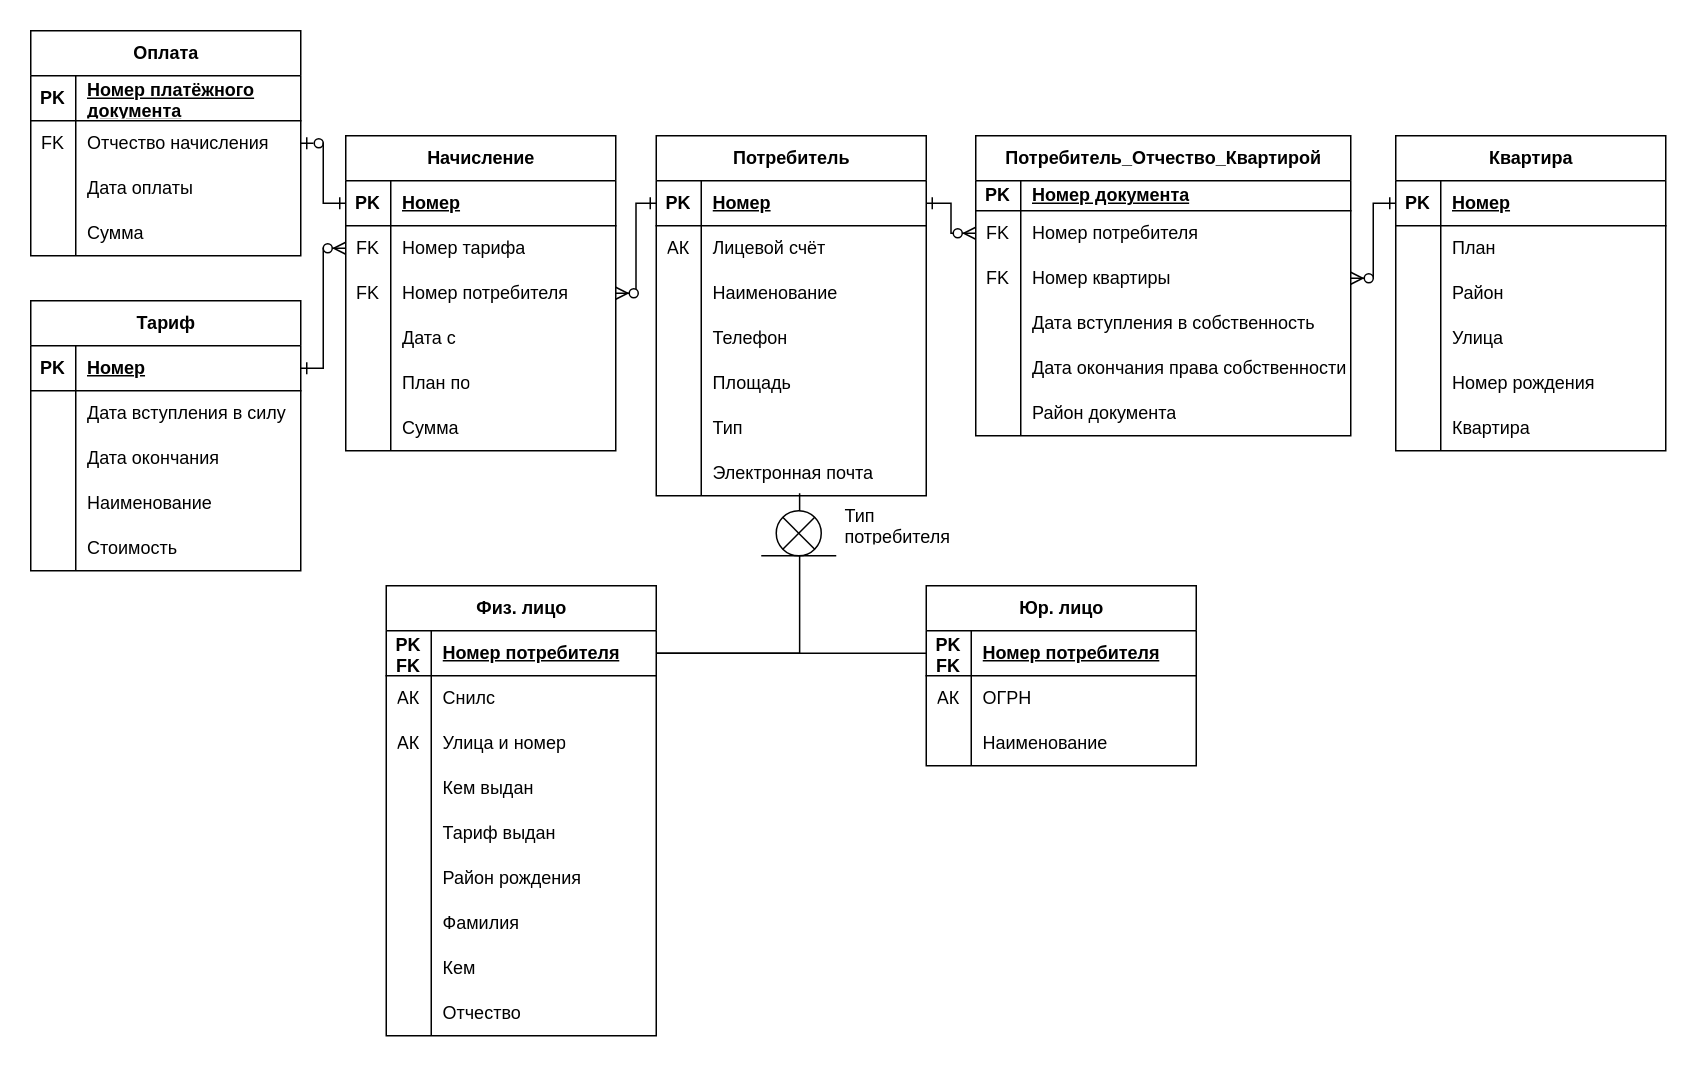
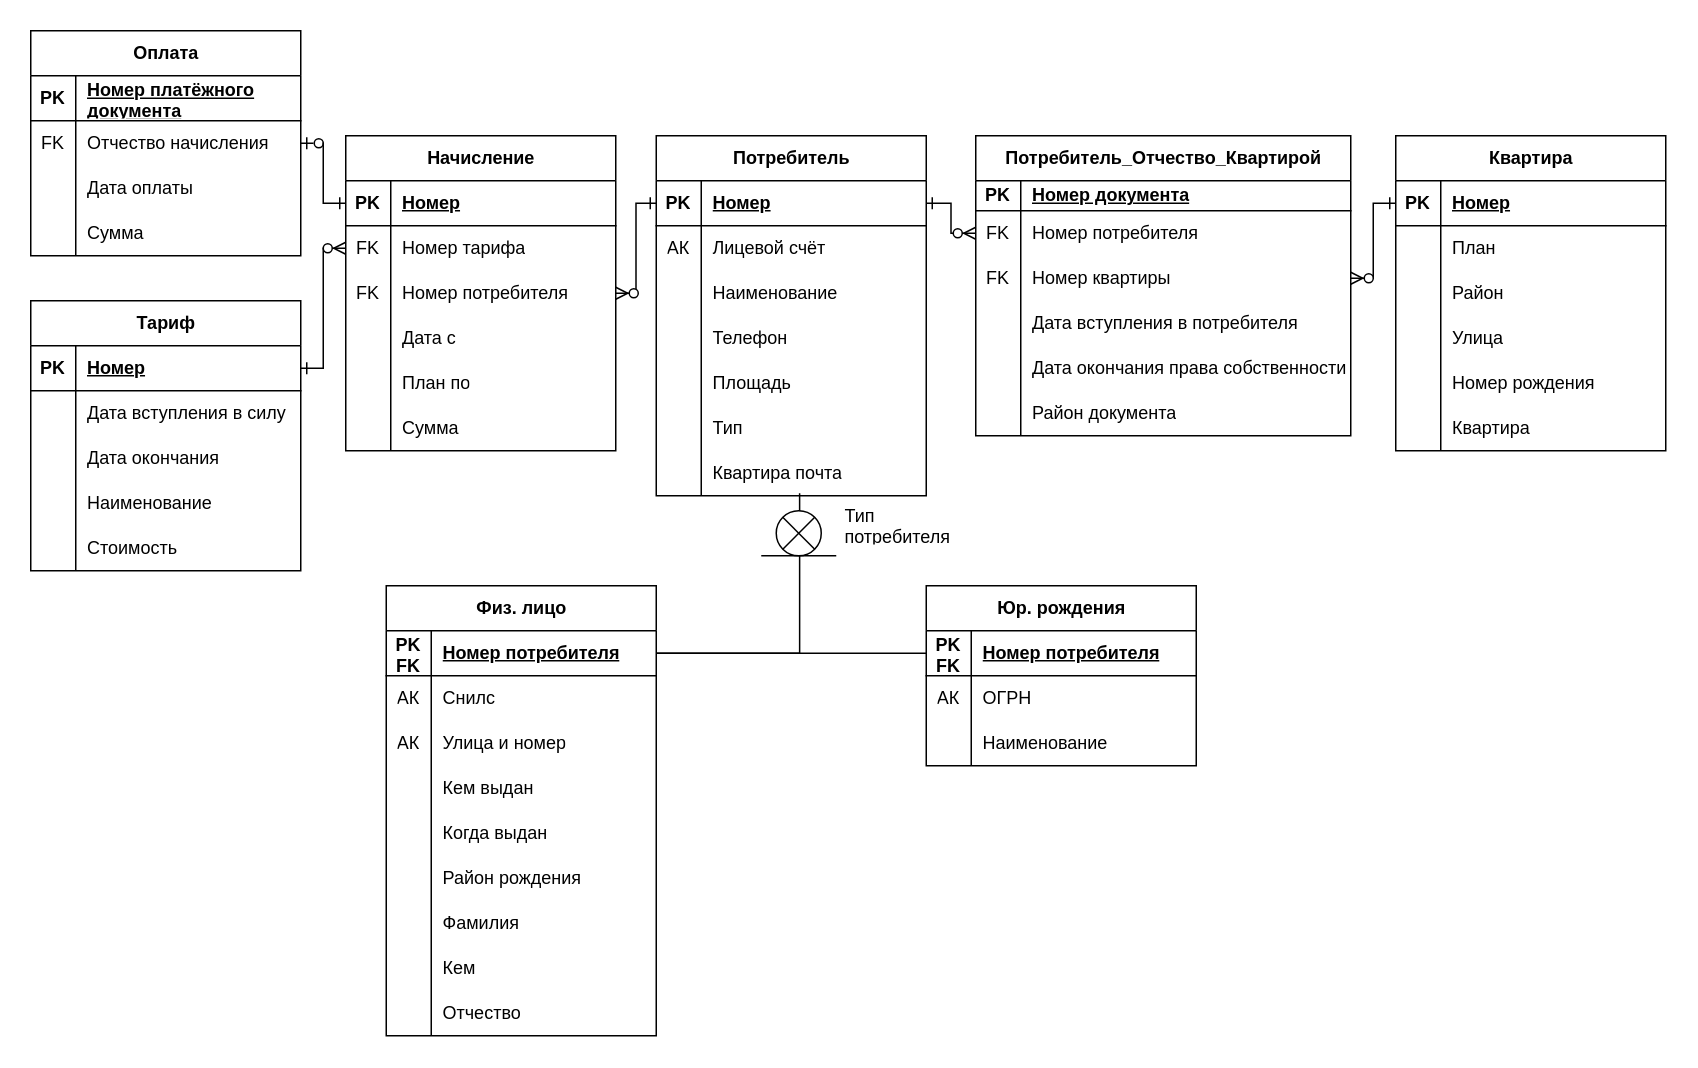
node "Дата вступления в собственность": label "Дата вступления в собственность" -> "Дата вступления в потребителя"
node "Электронная почта": label "Электронная почта" -> "Квартира почта"
node "Юр. лицо": label "Юр. лицо" -> "Юр. рождения"
node "Тариф выдан": label "Тариф выдан" -> "Когда выдан"
